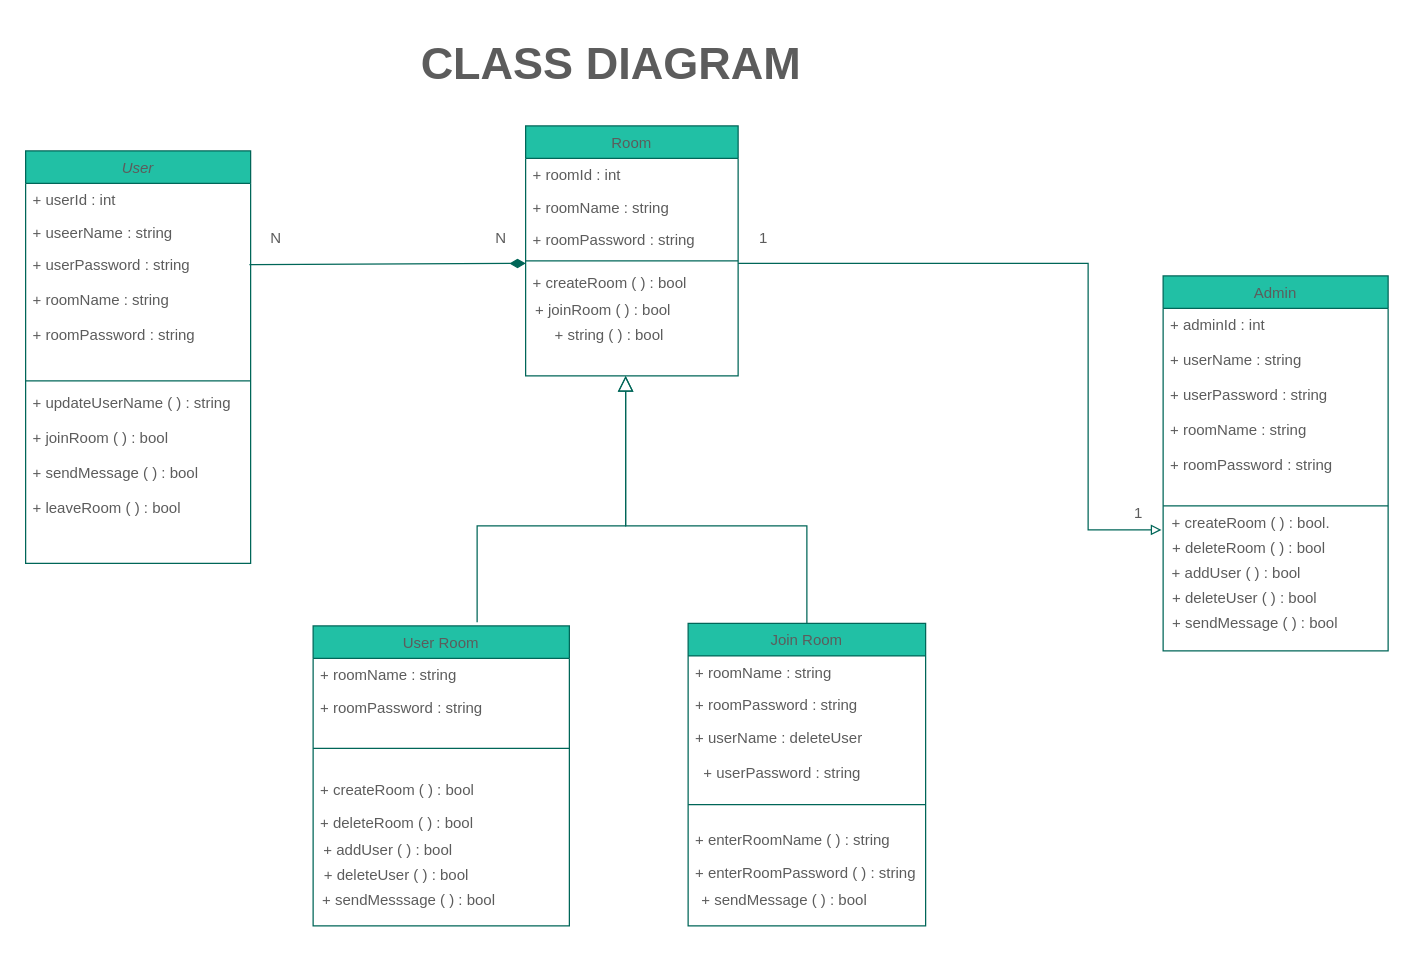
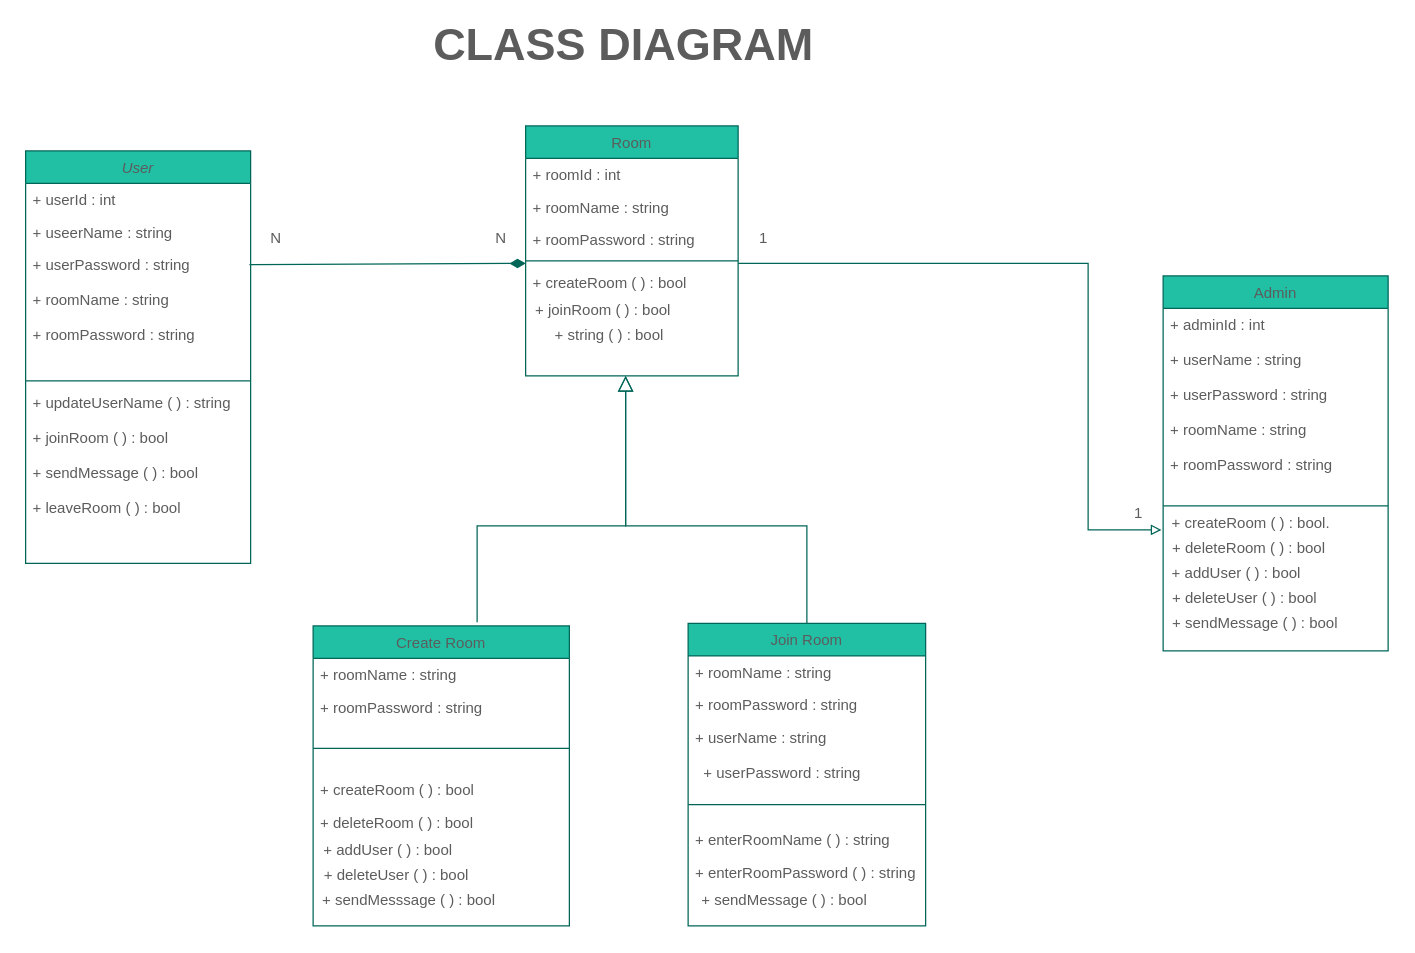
node "CLASS DIAGRAM": moved (611, 63) -> (623, 44)
node "User Room": label "User Room" -> "Create Room"
node "+ userName : deleteUser": label "+ userName : deleteUser" -> "+ userName : string"
